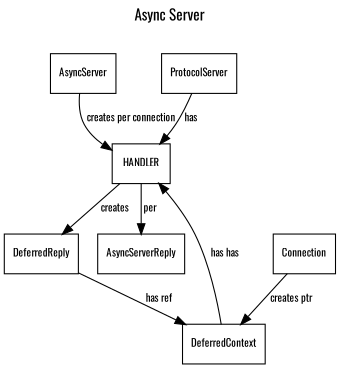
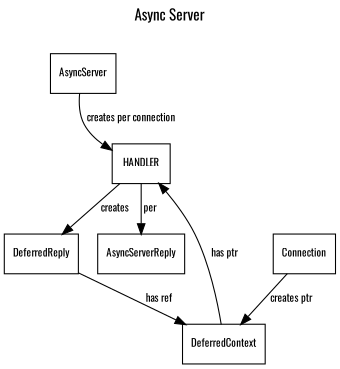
node "ProtocolServer": removed
edge "DeferredContext" -> "HANDLER": label " has has" -> " has ptr"
